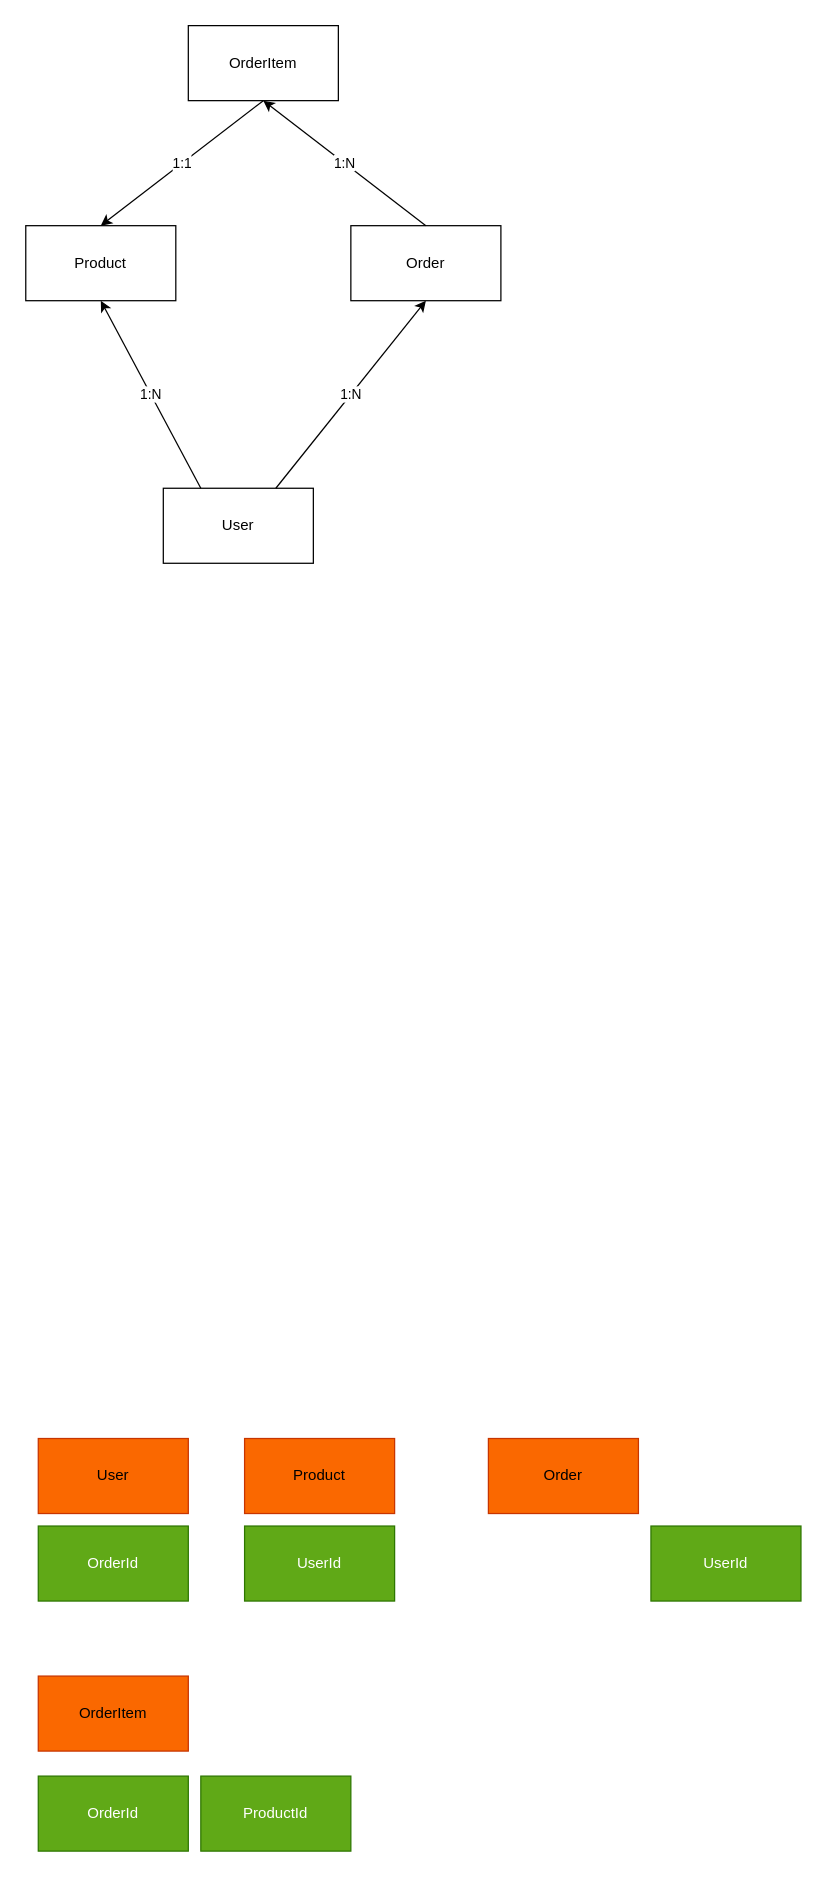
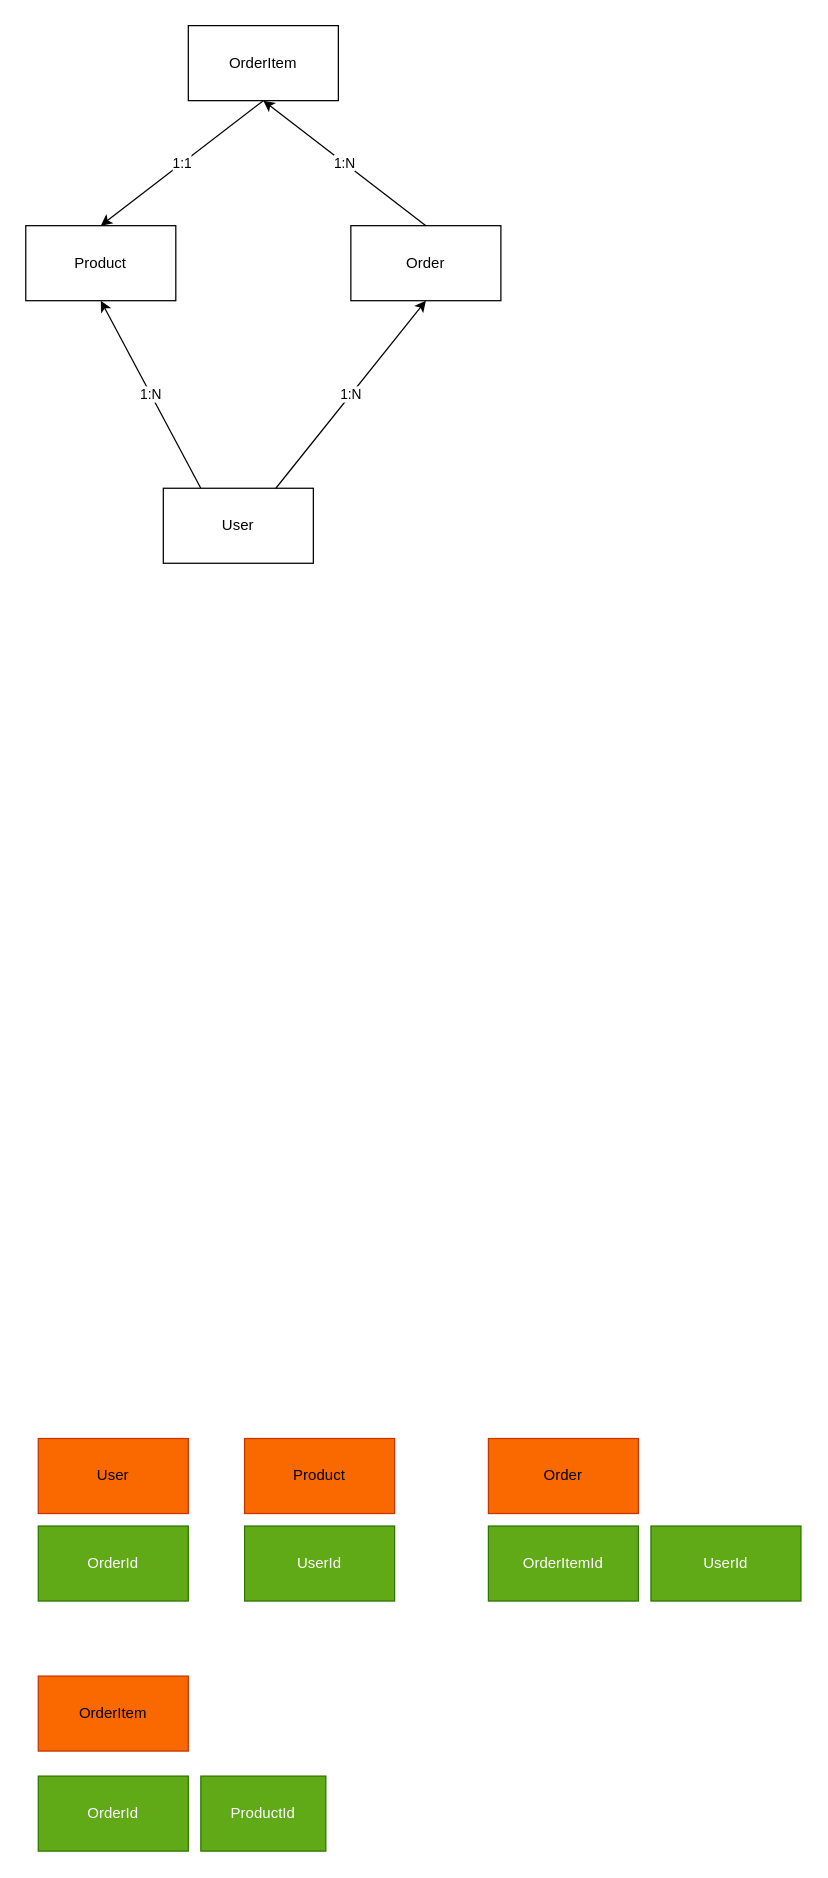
node "OrderItemId": added
node "ProductId": size 150x75 -> 125x75
